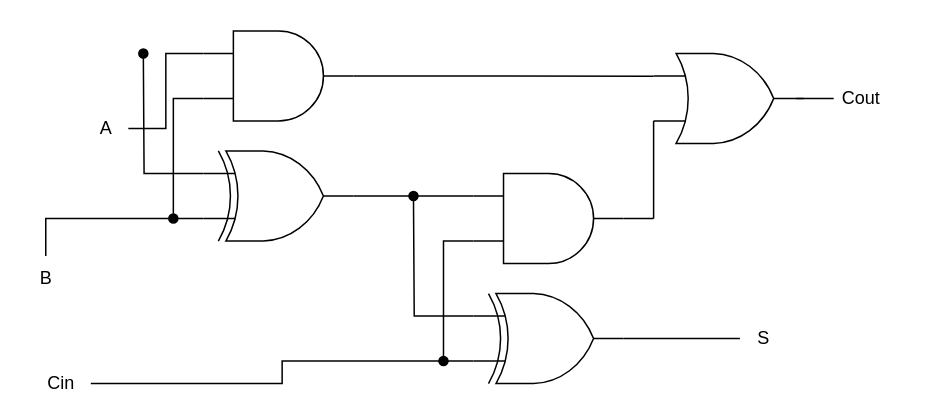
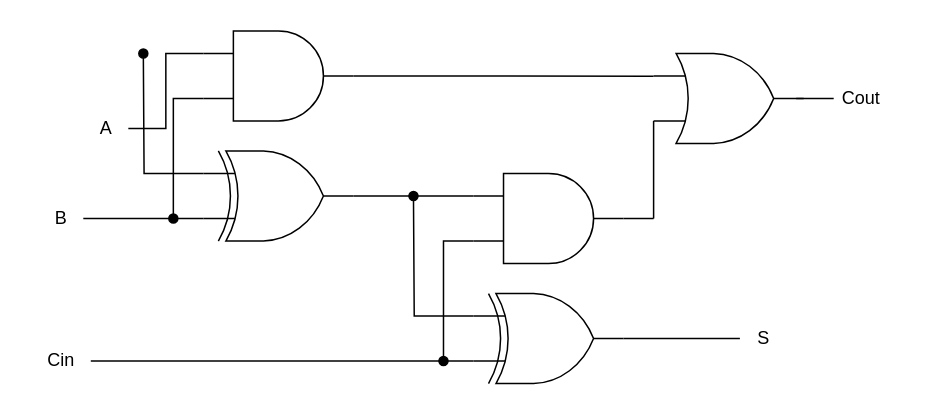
node "B": moved (46, 278) -> (61, 218)
node "Cin": moved (61, 383) -> (61, 361)
